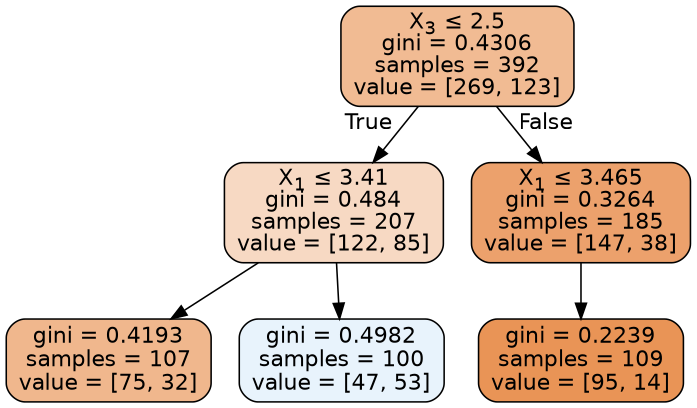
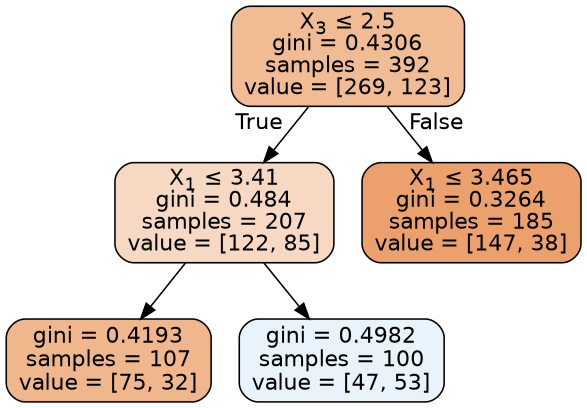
node "gini = 0.2239": removed
